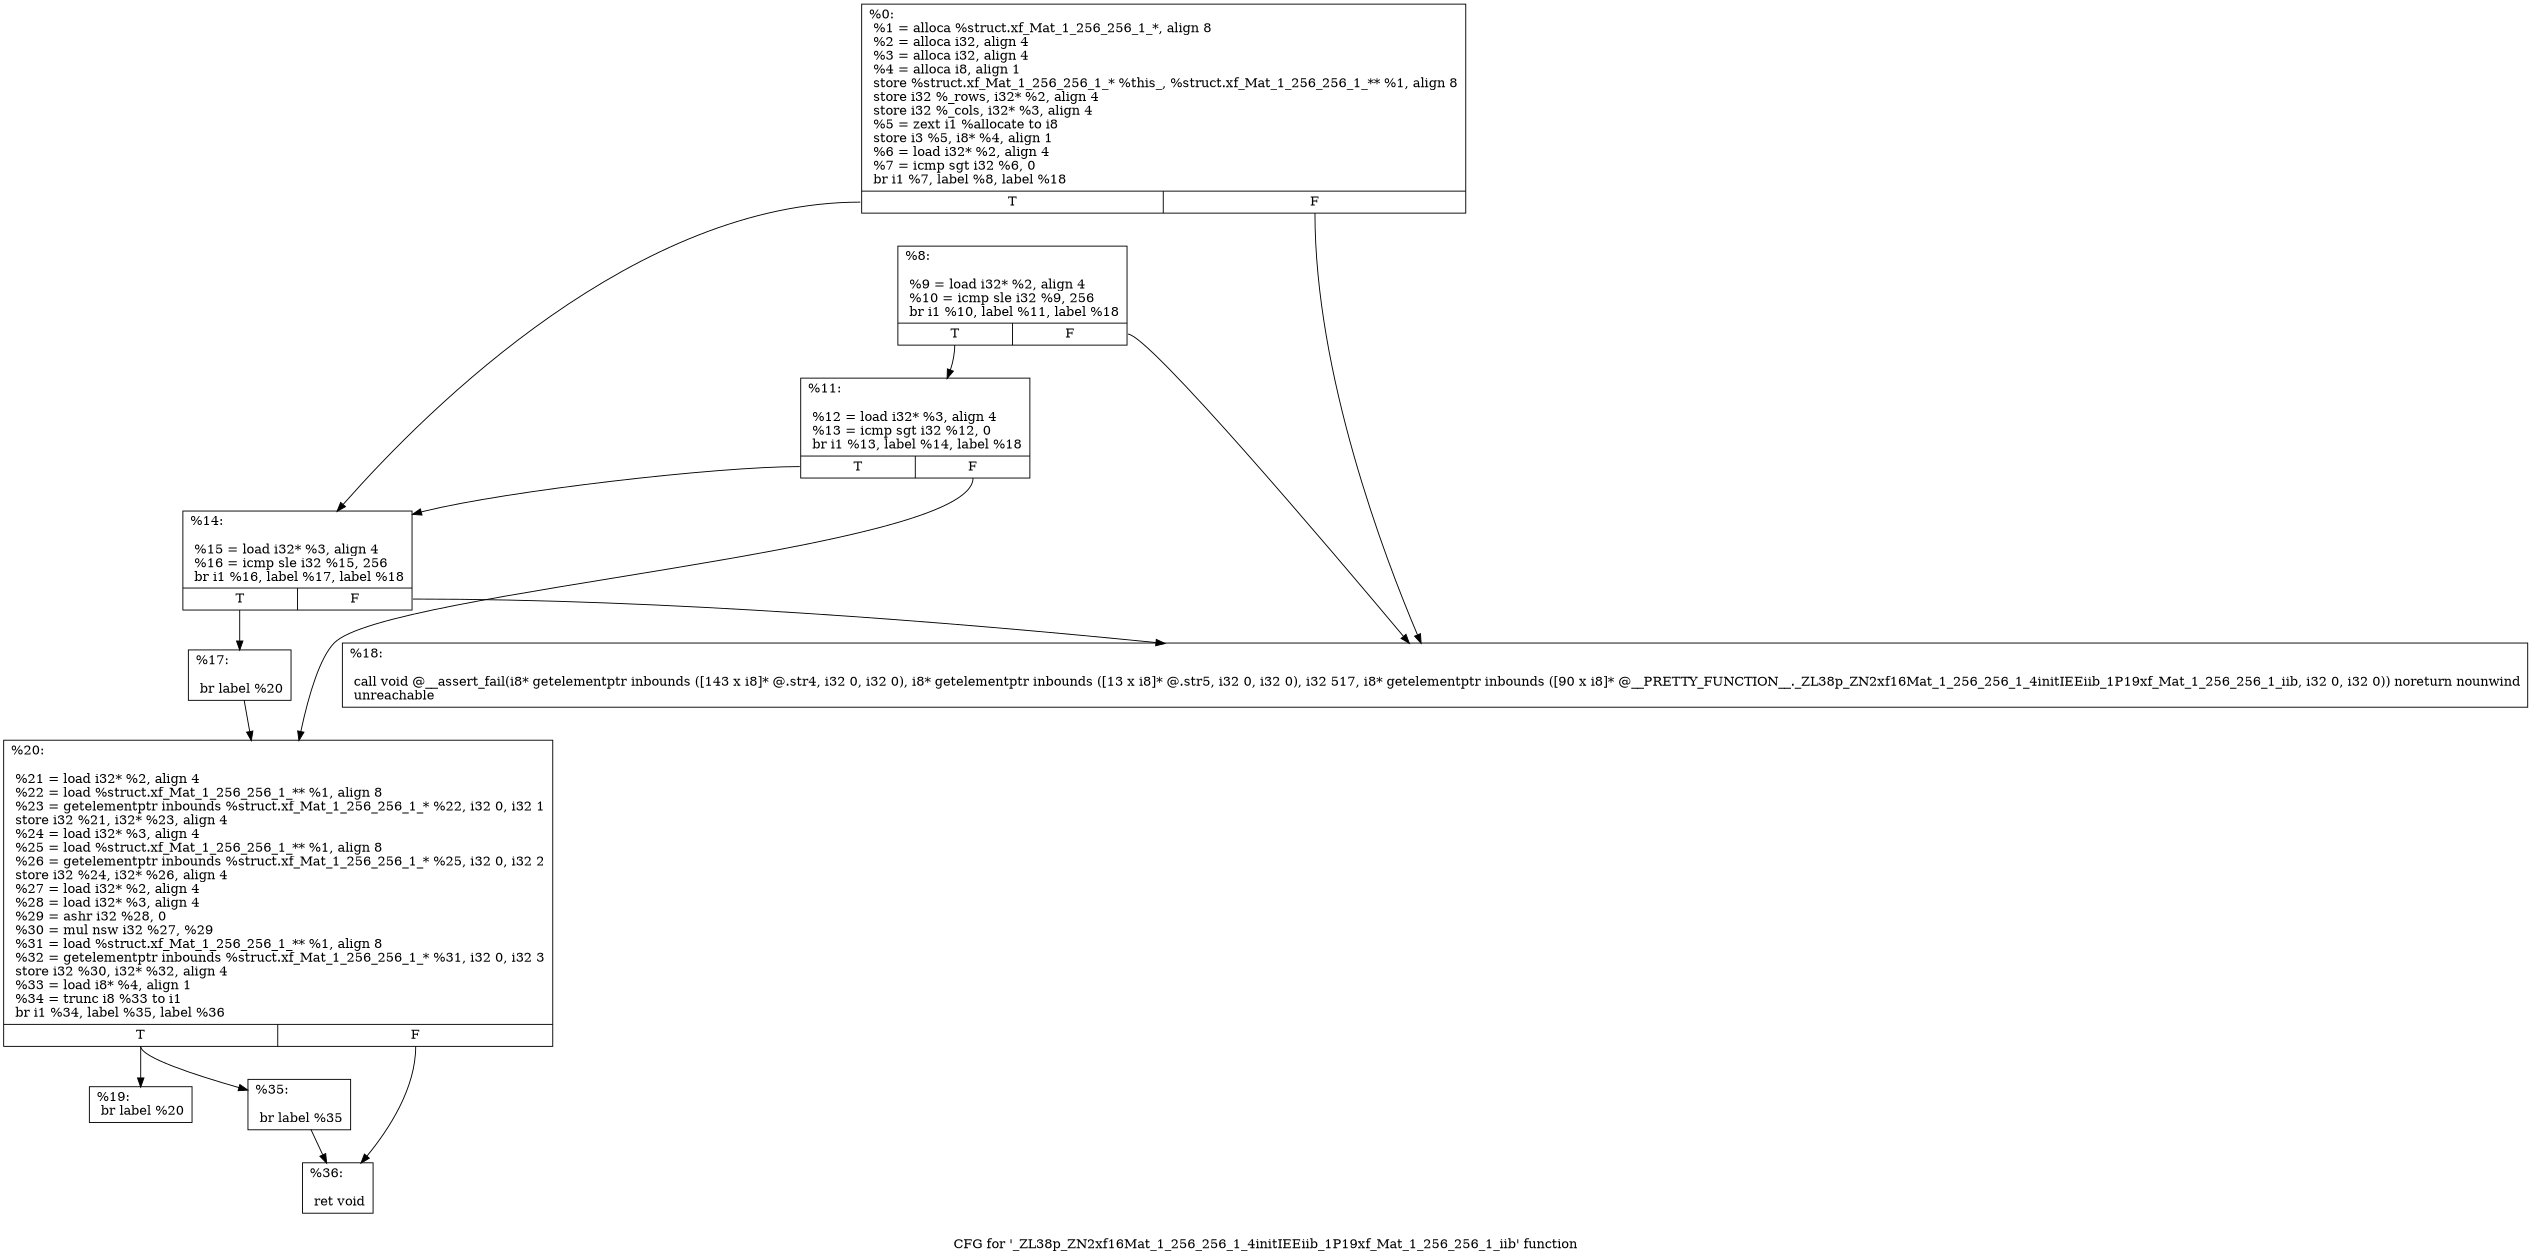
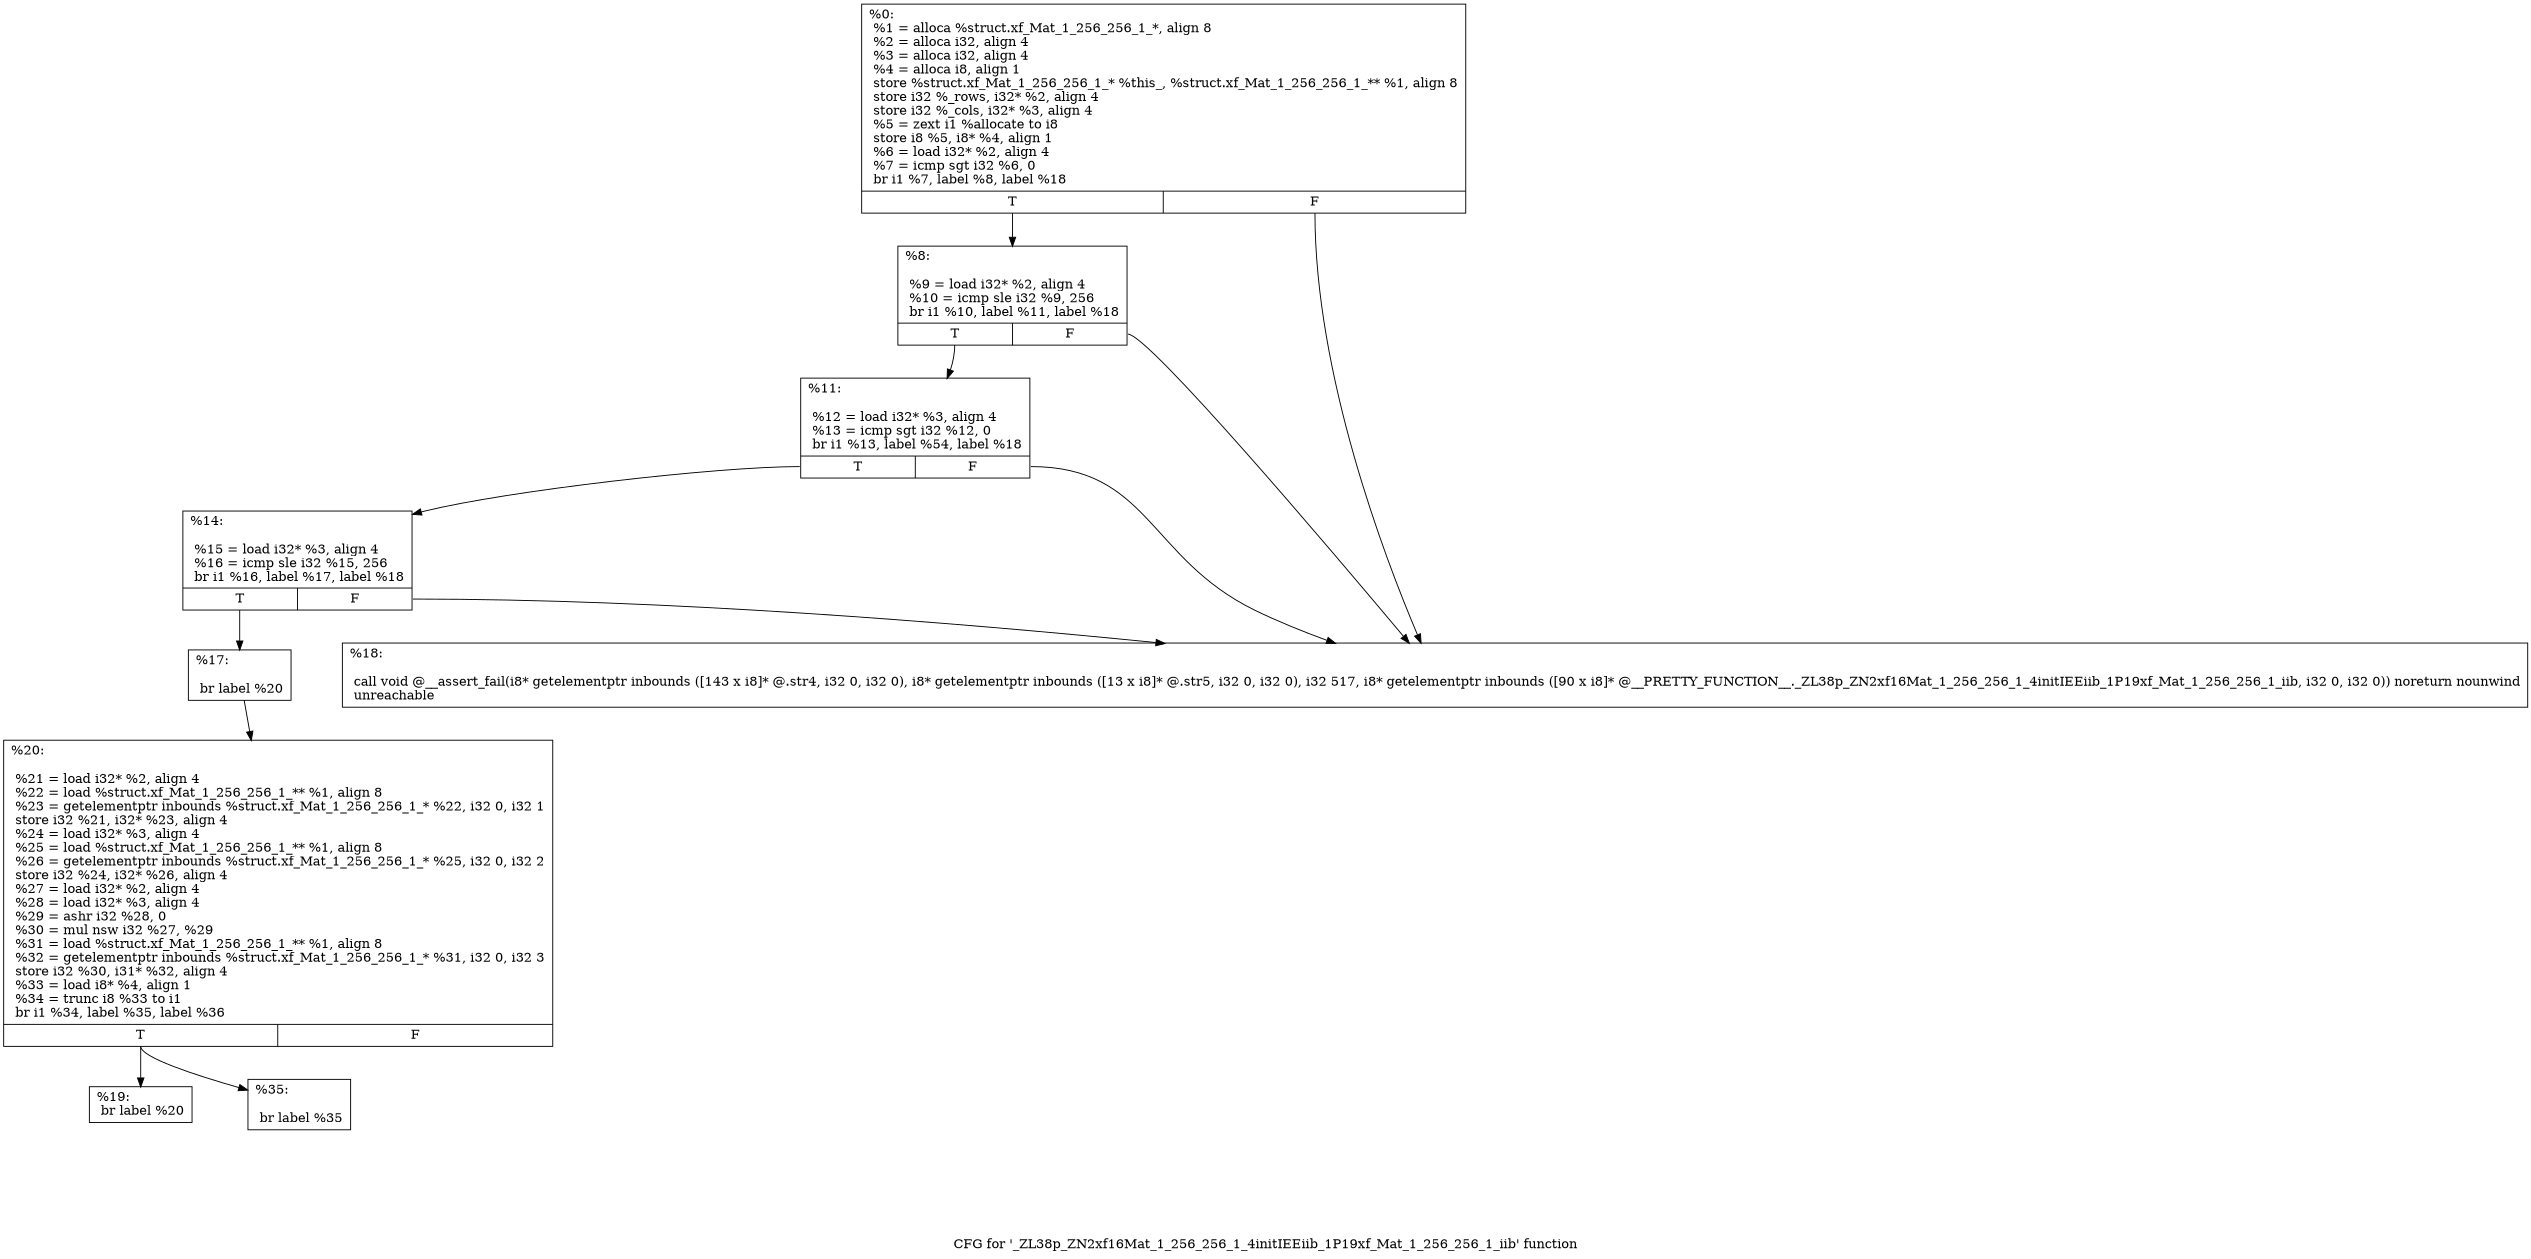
node "%0:": text "store i3 %5, i8* %4, align 1" -> "store i8 %5, i8* %4, align 1"
edge "%0:" -> "%14:": now "%0:" -> "%8:"
node "%11:": text "br i1 %13, label %14, label %18" -> "br i1 %13, label %54, label %18"
edge "%11:" -> "%20:": now "%11:" -> "%18:"
node "%20:": text "store i32 %30, i32* %32, align 4" -> "store i32 %30, i31* %32, align 4"
node "%36:": removed
